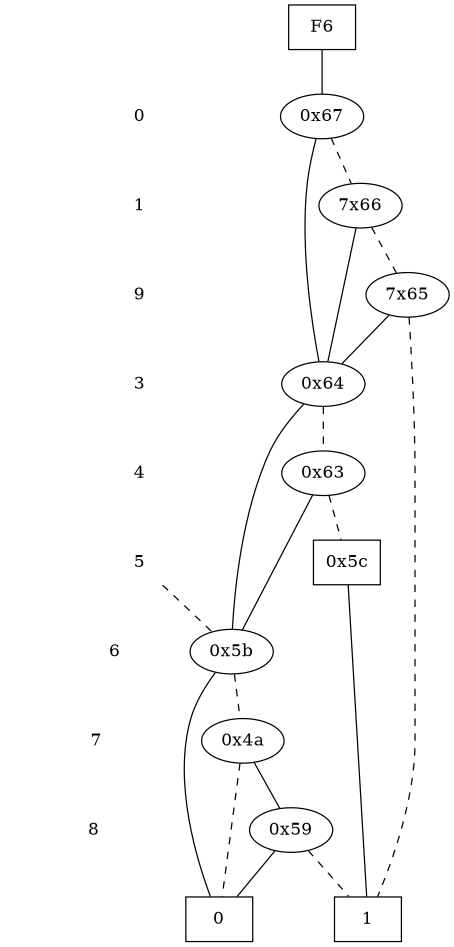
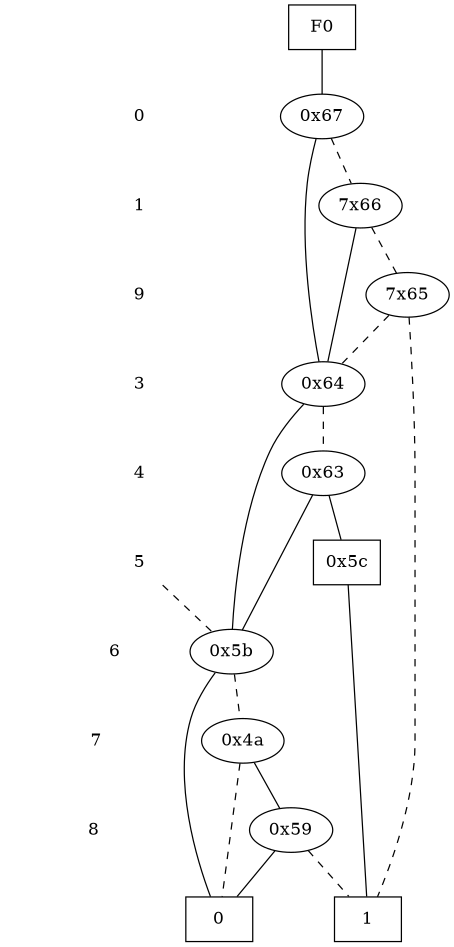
node "F6": label "F6" -> "F0"
edge "7x65" -- "0x64": style solid -> dashed
edge "0x63" -- "0x5c": style dashed -> solid
